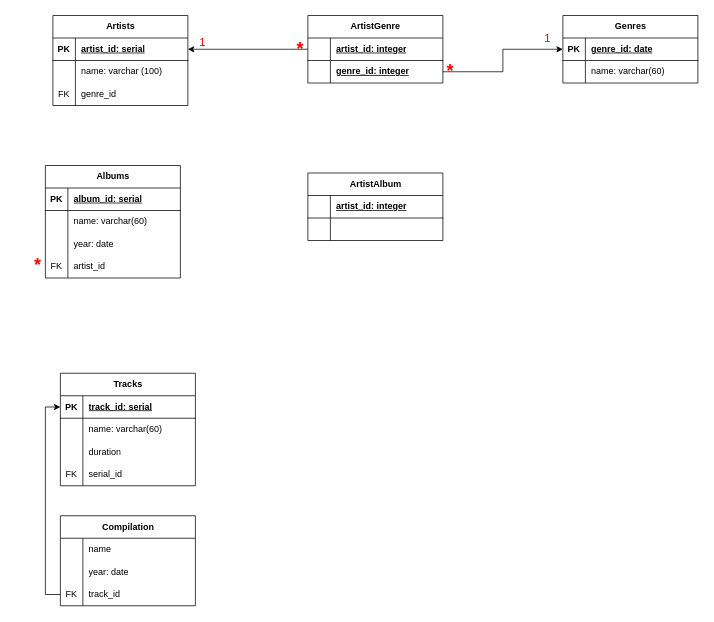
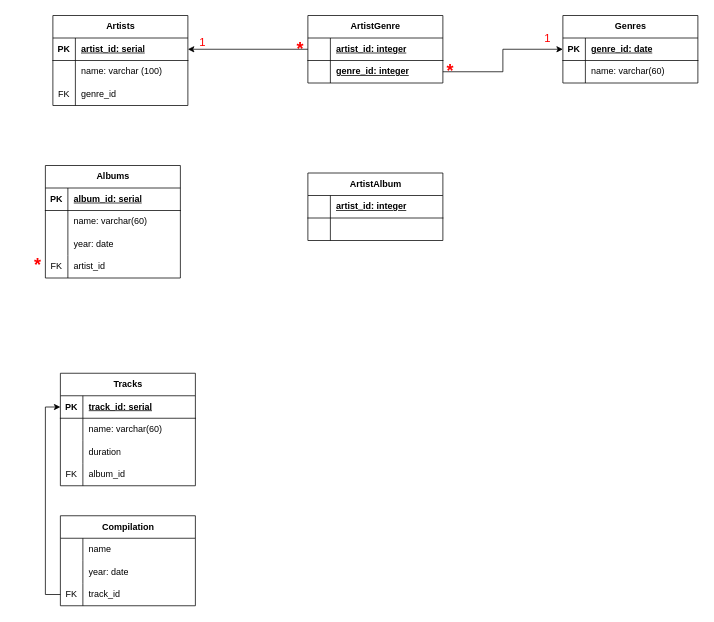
node "serial_id": label "serial_id" -> "album_id"
